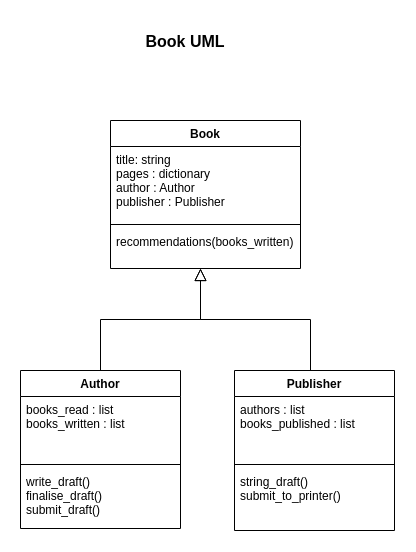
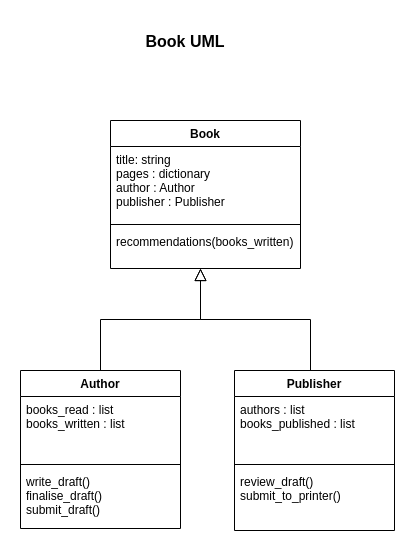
node "string_draft() submit_to_printer()": label "string_draft() submit_to_printer()" -> "review_draft() submit_to_printer()"
